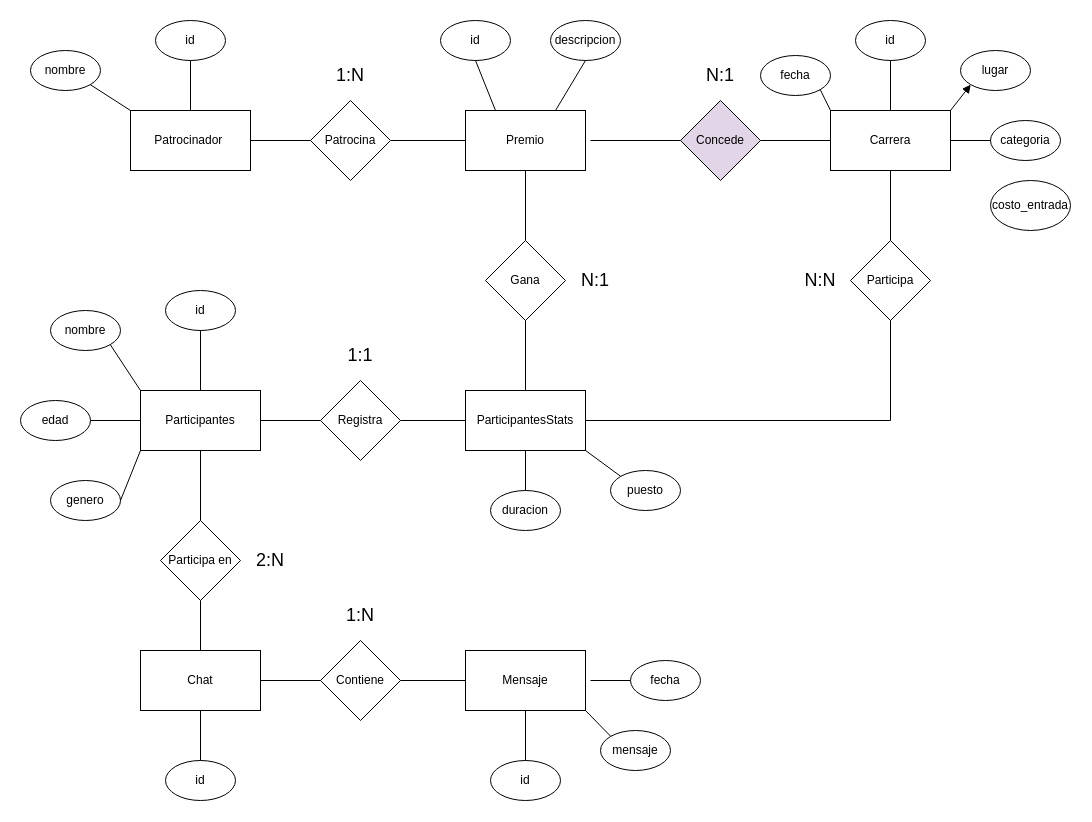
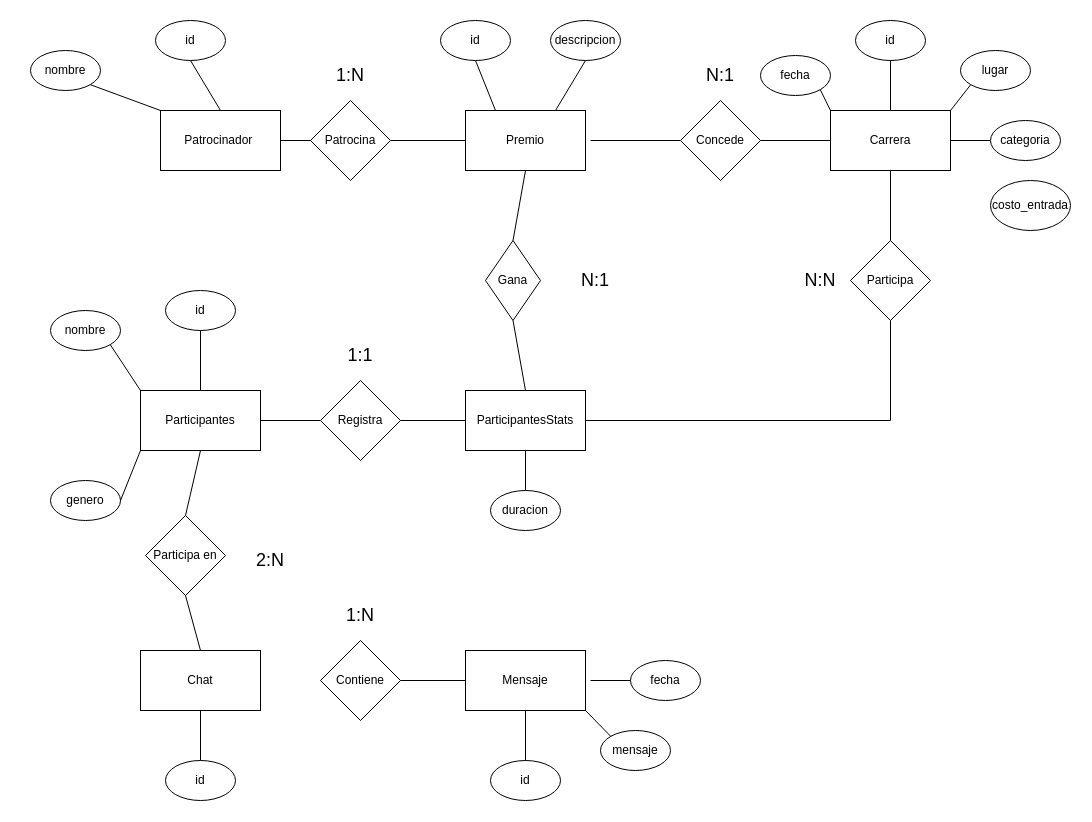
edge "Carrera" -> "lugar": arrowhead block -> none
node "Patrocinador": moved (191, 141) -> (221, 141)
node "Concede": fillcolor #e1d5e7 -> #ffffff
node "Gana": size 80x80 -> 55x80
node "edad": removed
edge "edad" -- "Participantes": removed
edge "ParticipantesStats" -- "puesto": removed
node "puesto": removed
node "Participa en": moved (201, 561) -> (186, 556)
edge "Chat" -- "Contiene": removed
